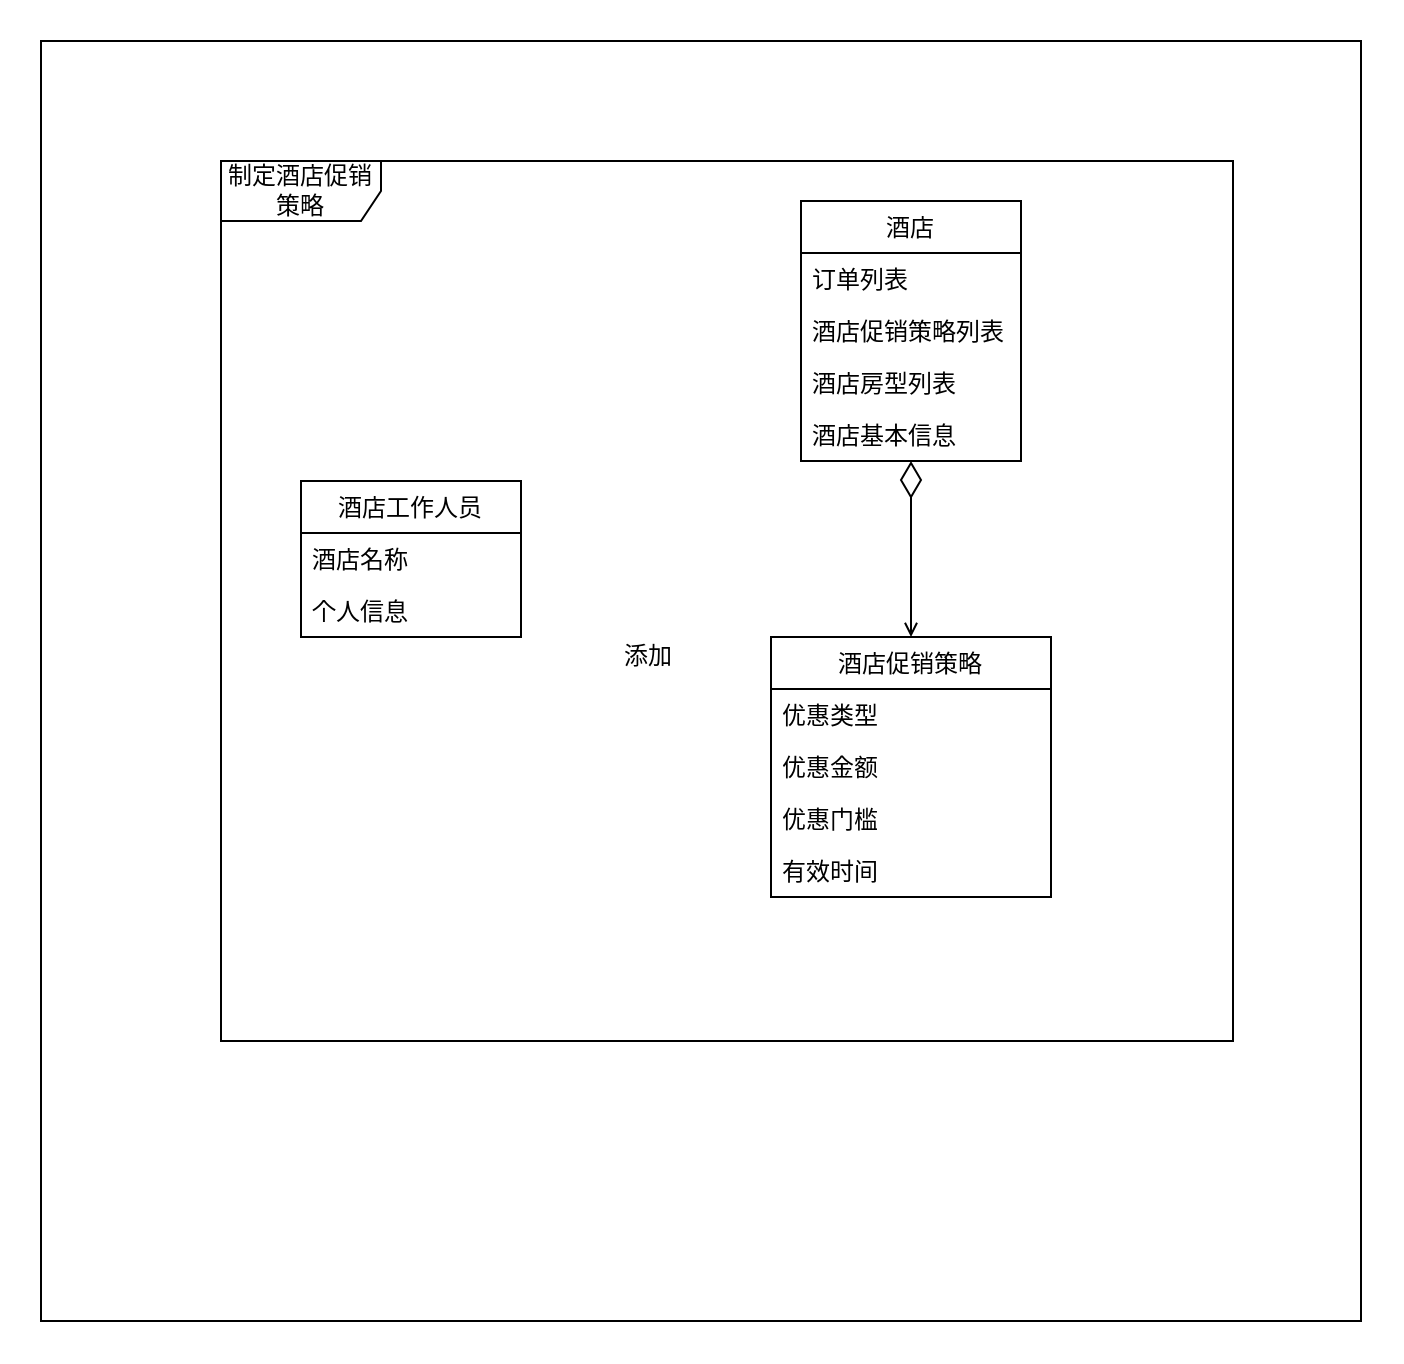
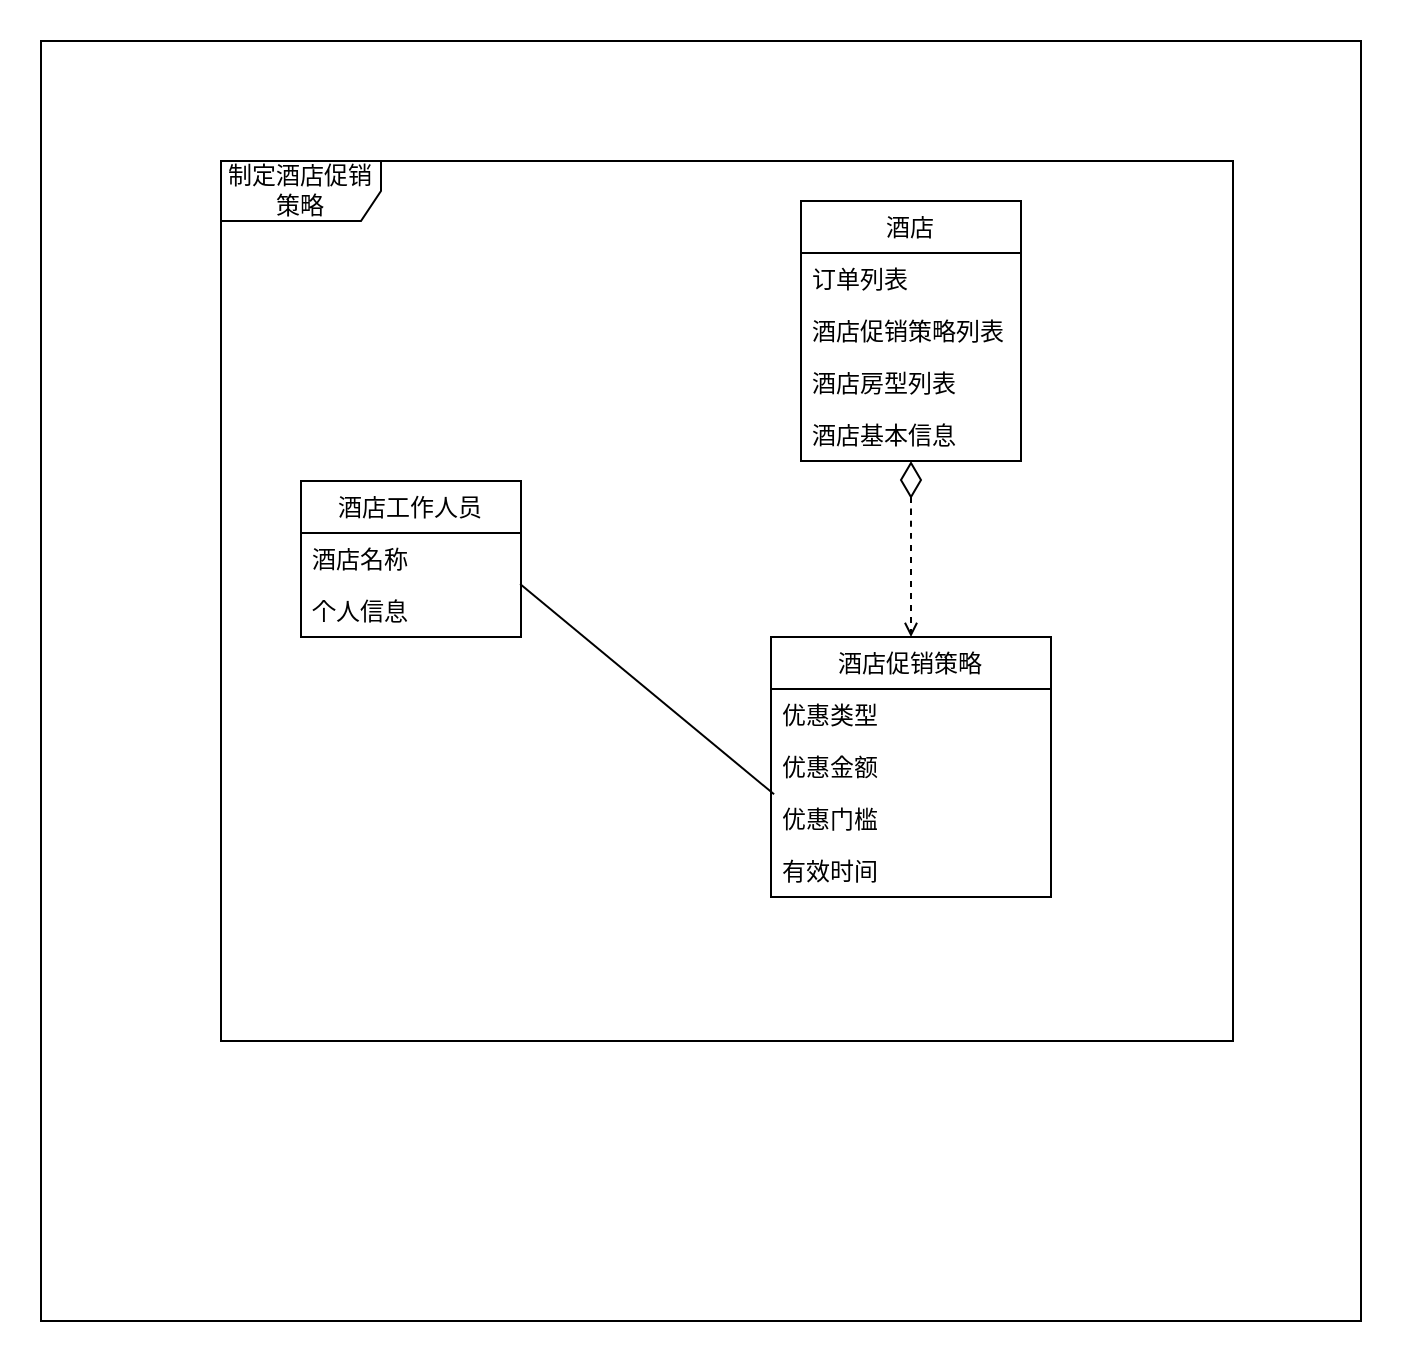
edge "酒店" -- "酒店促销策略": style solid -> dashed
node "添加": removed
edge "酒店名称" -- "优惠门槛": added
